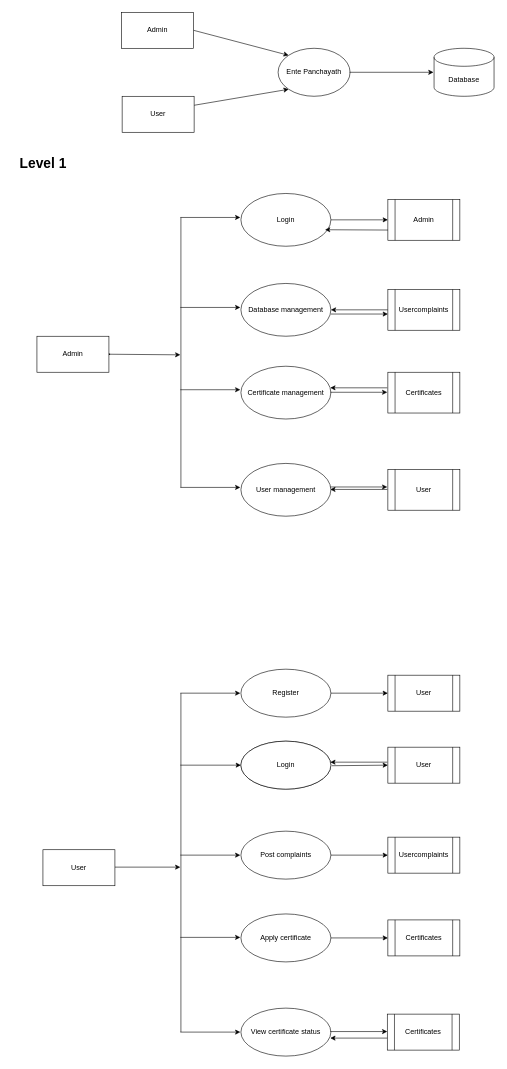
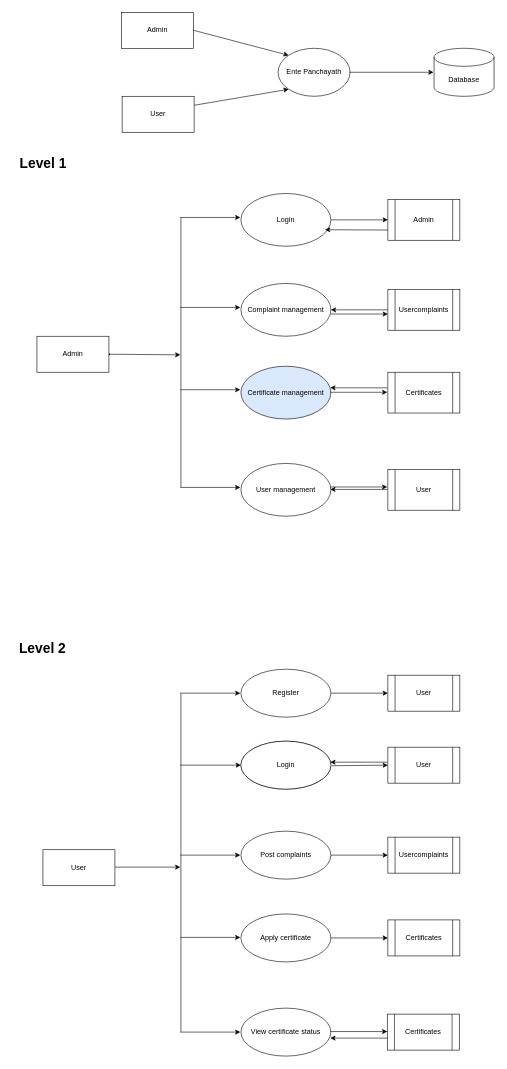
node "Database management": label "Database management" -> "Complaint management"
node "Certificate management": fillcolor #ffffff -> #dae8fc
node "Level 2": added
